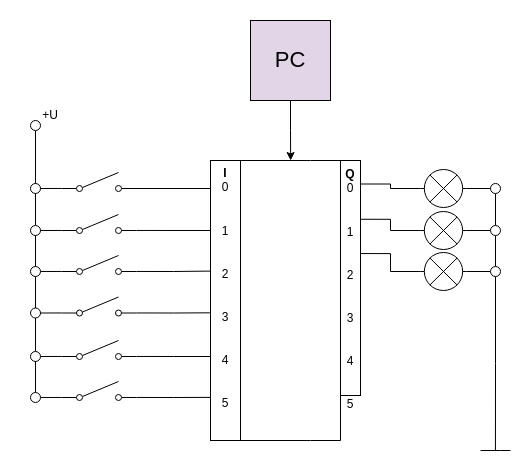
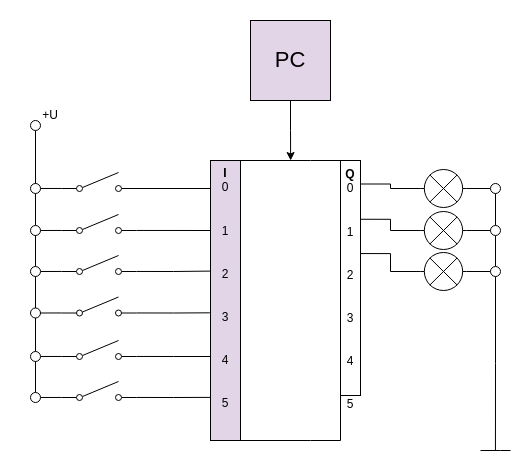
node "I 0 1 2 3 4 5": fillcolor #ffffff -> #e1d5e7
